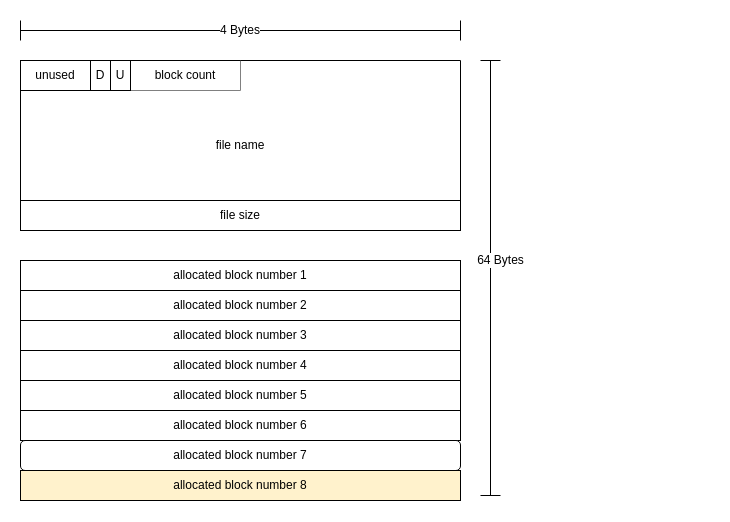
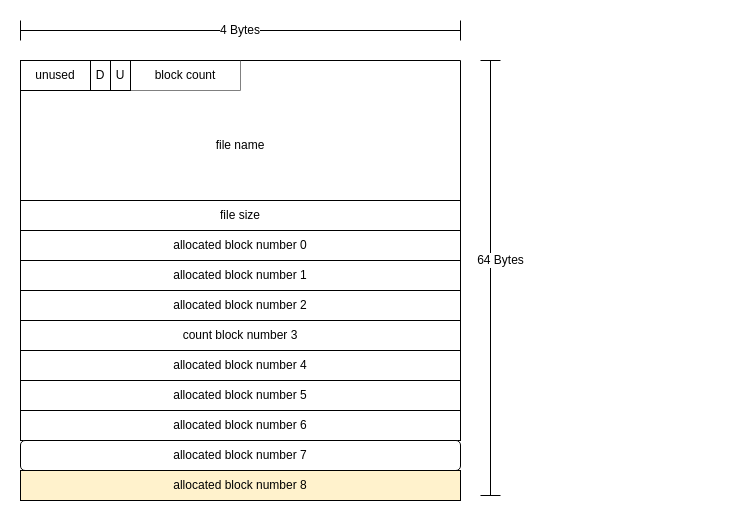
node "allocated block number 0": added
node "allocated block number 3": label "allocated block number 3" -> "count block number 3"
